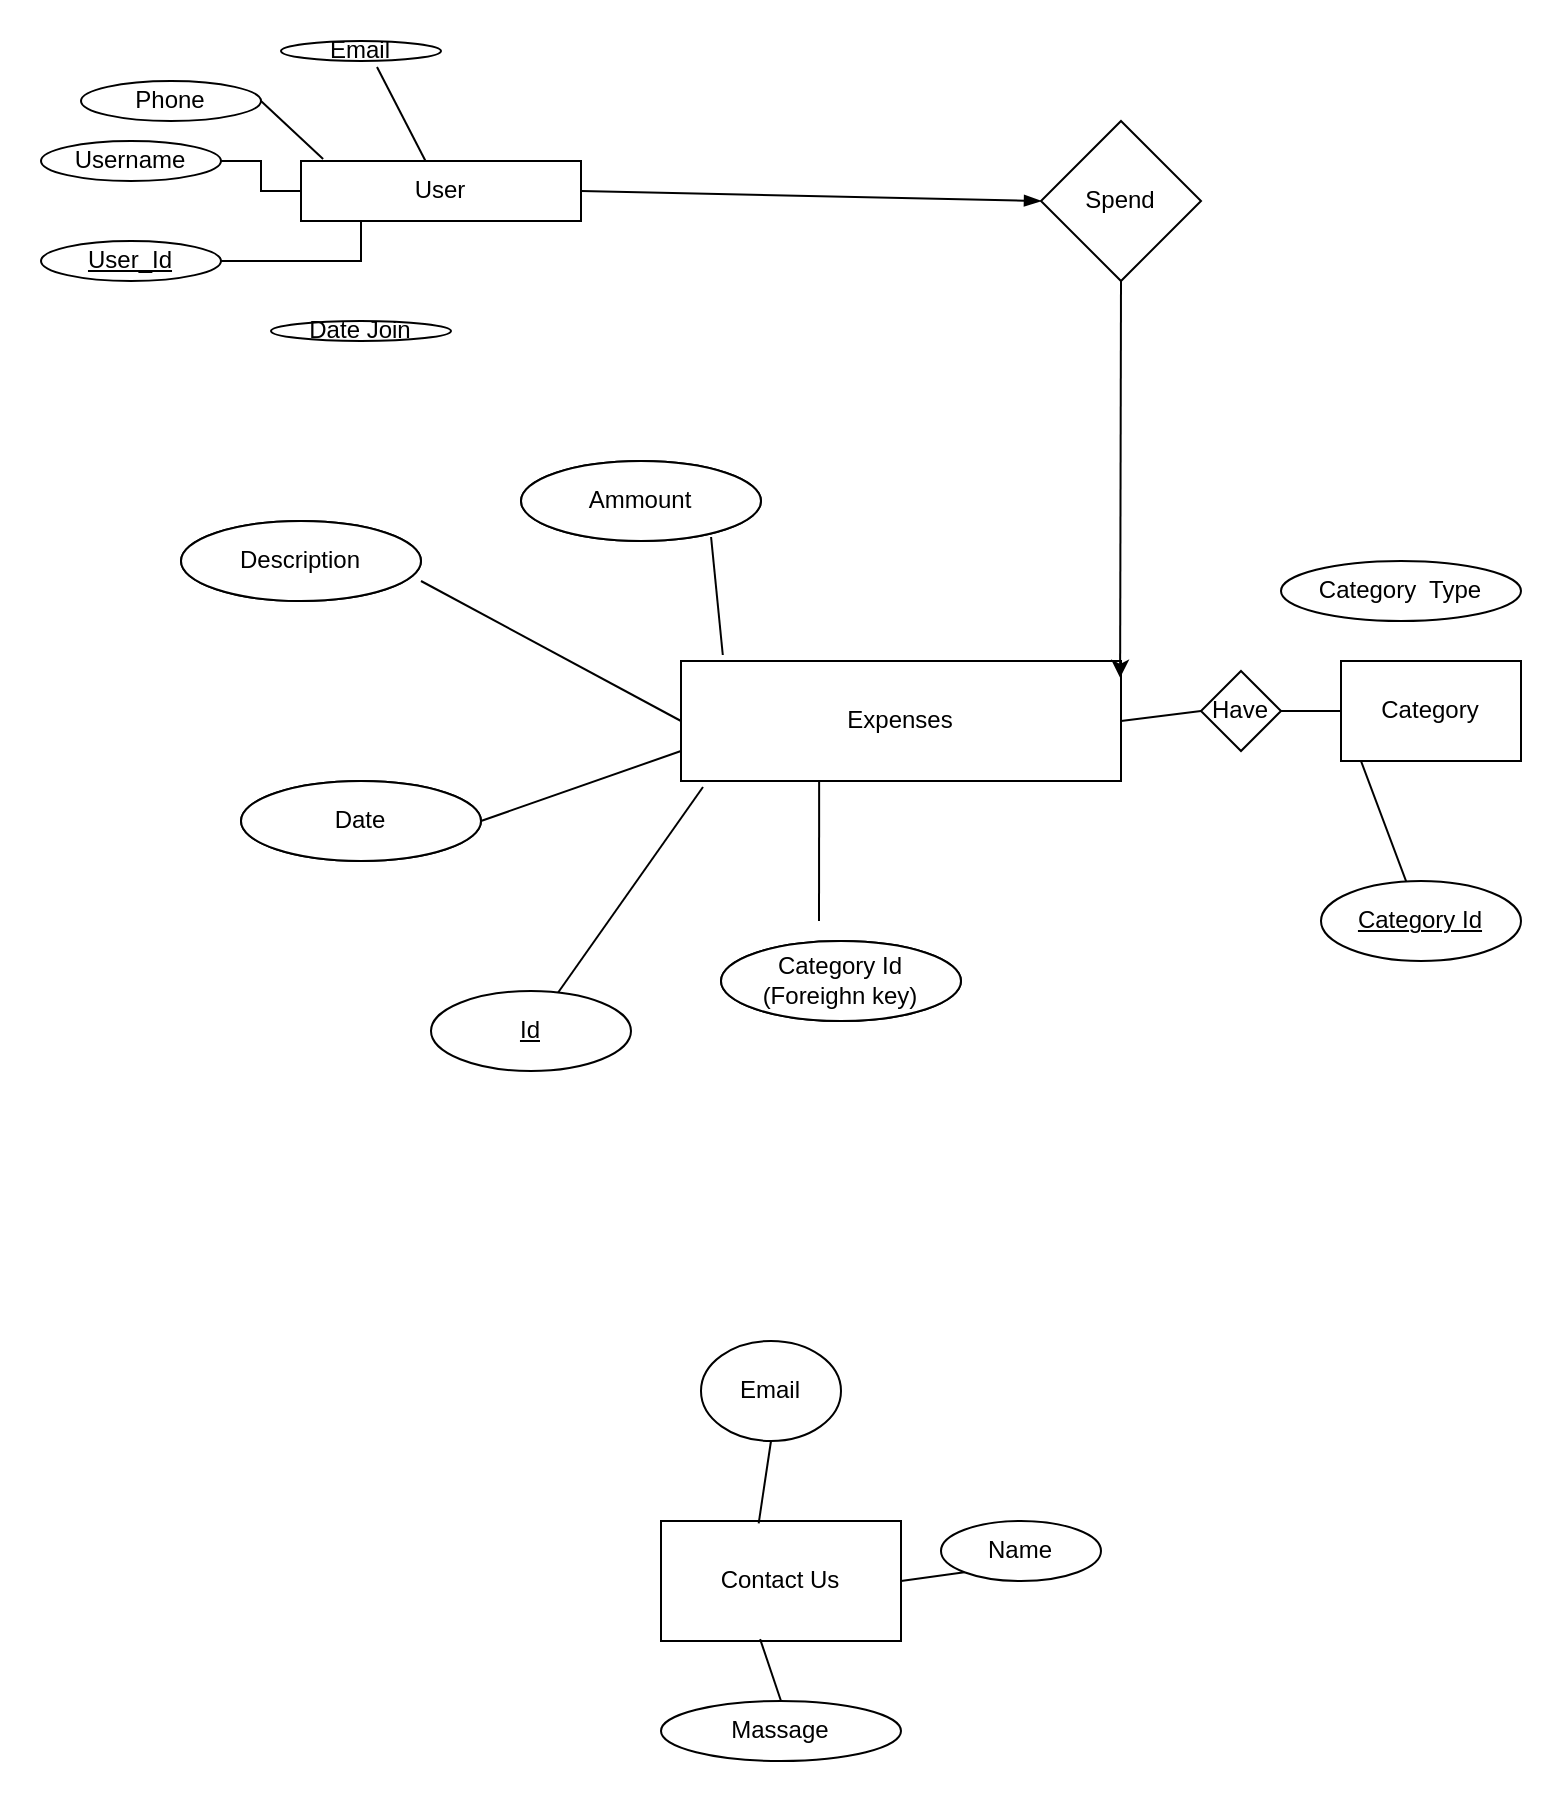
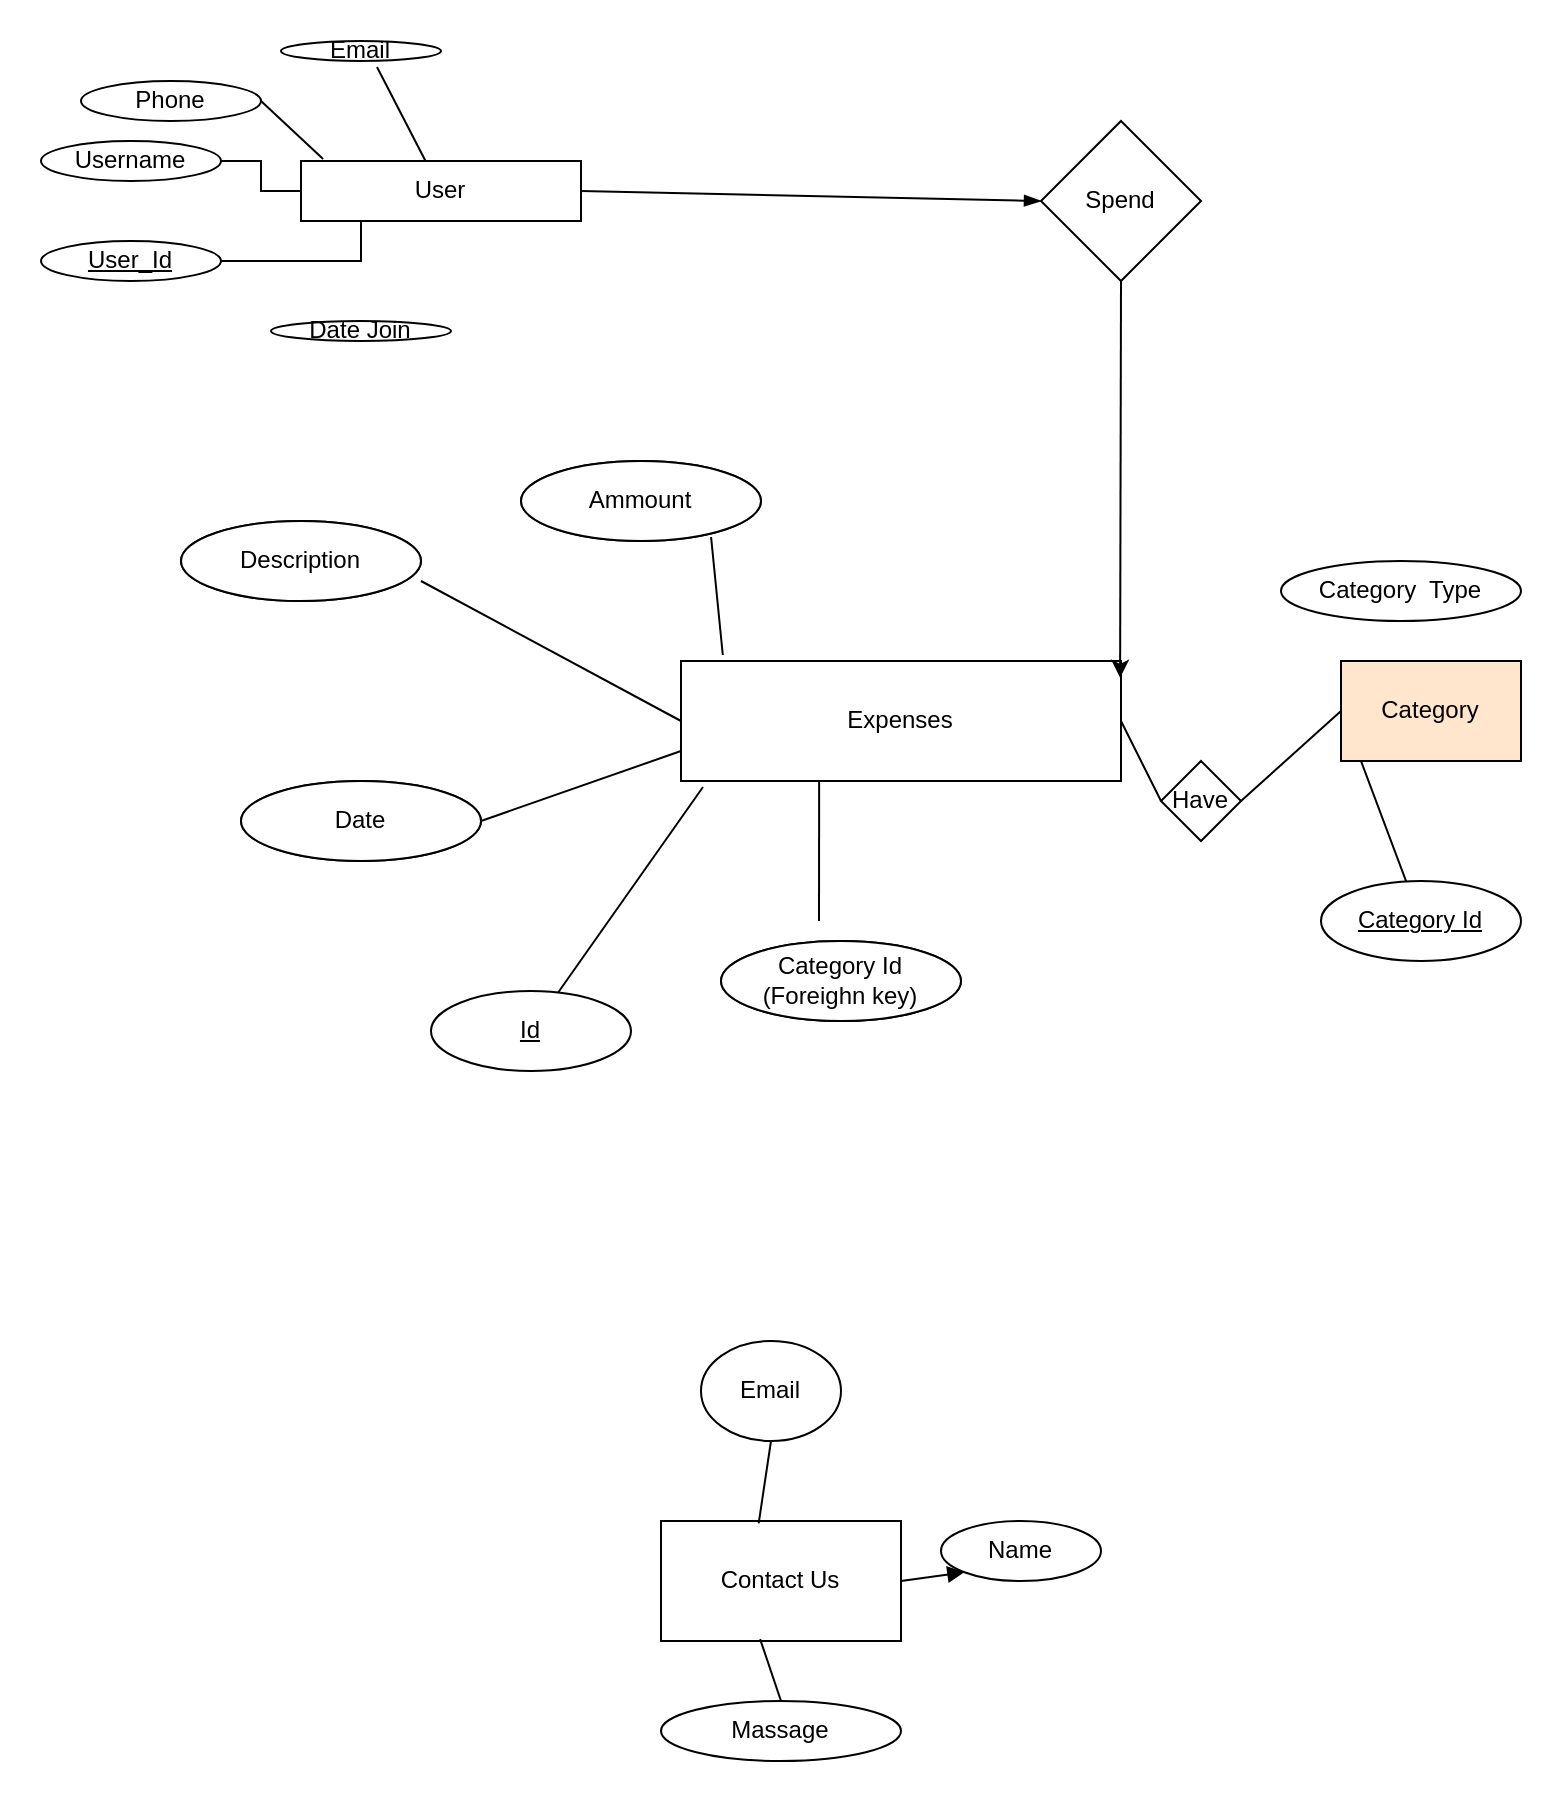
node "Have": moved (1241, 711) -> (1201, 801)
node "Category": fillcolor #ffffff -> #ffe6cc
edge "Name" -- "Contact Us": arrowhead none -> block
